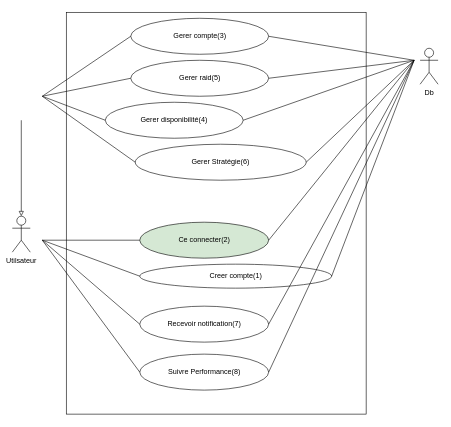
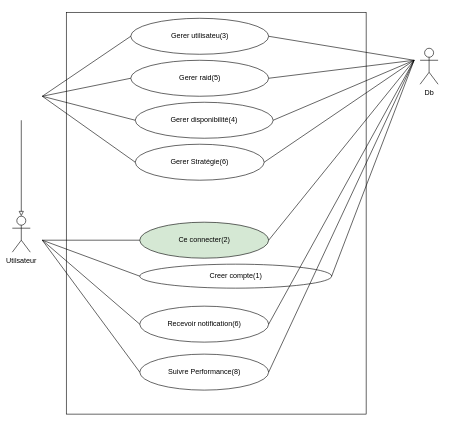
node "Gerer compte(3)": label "Gerer compte(3)" -> "Gerer utilisateu(3)"
node "Gerer disponibilité(4)": moved (174, 120) -> (204, 120)
node "Gerer Stratégie(6)": size 171x36 -> 129x36
node "Recevoir notification(7)": label "Recevoir notification(7)" -> "Recevoir notification(6)"
